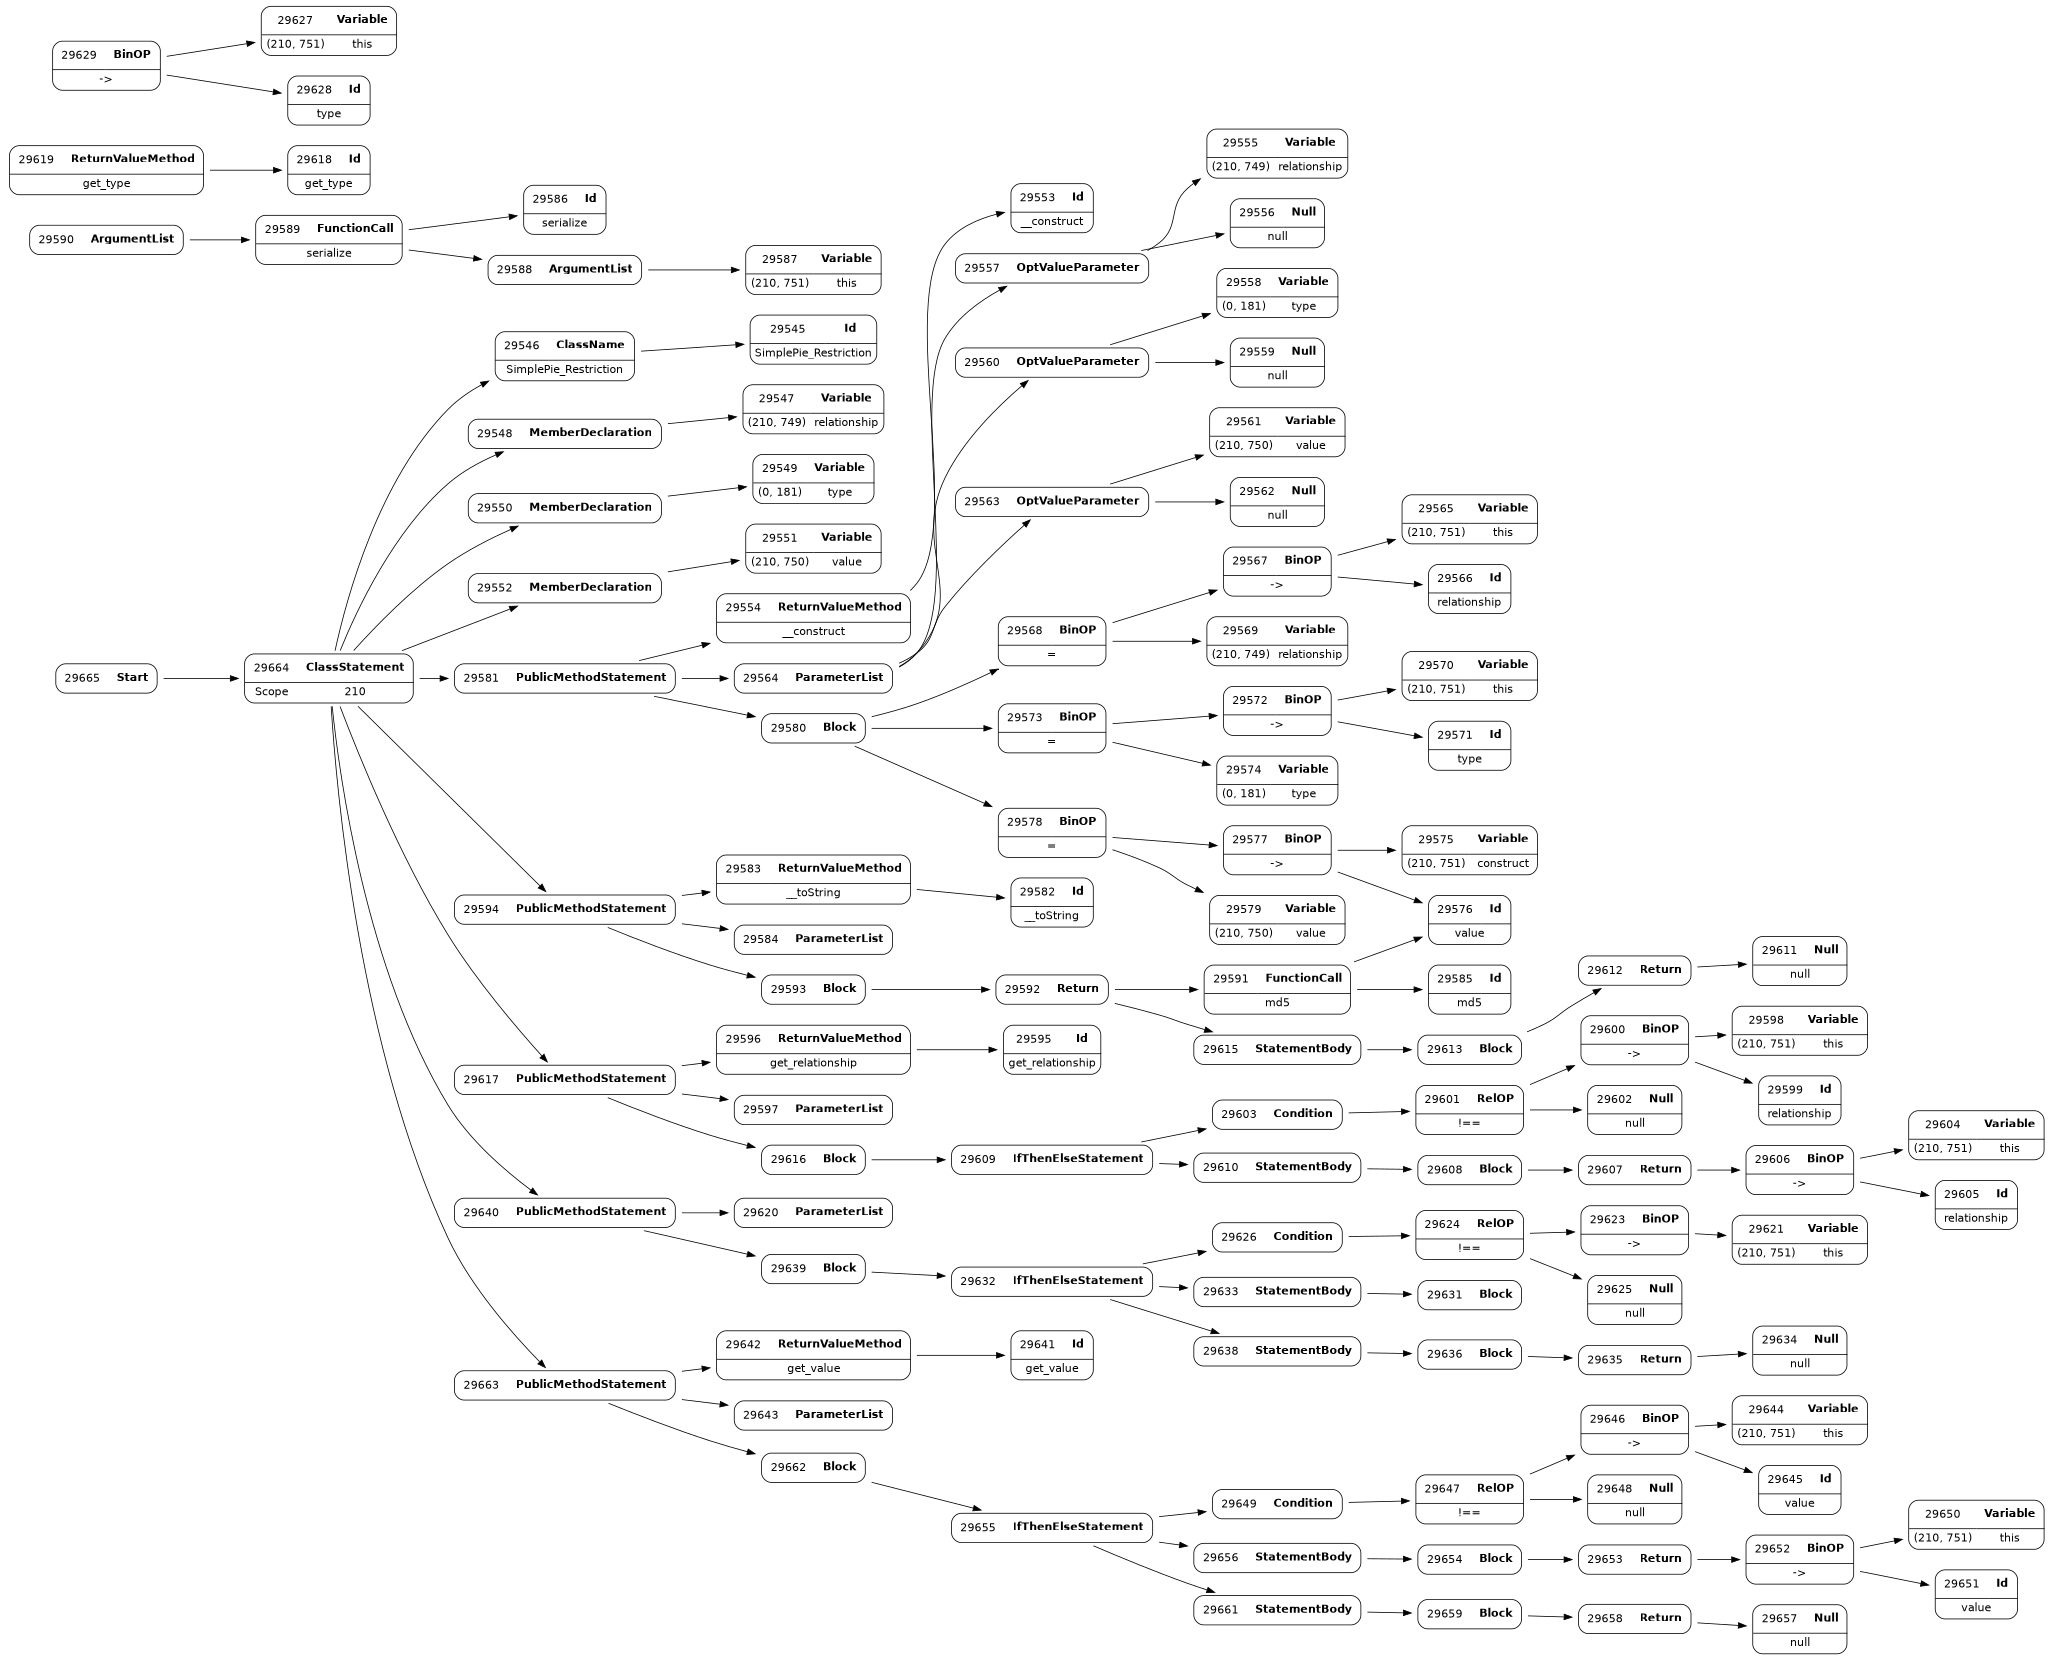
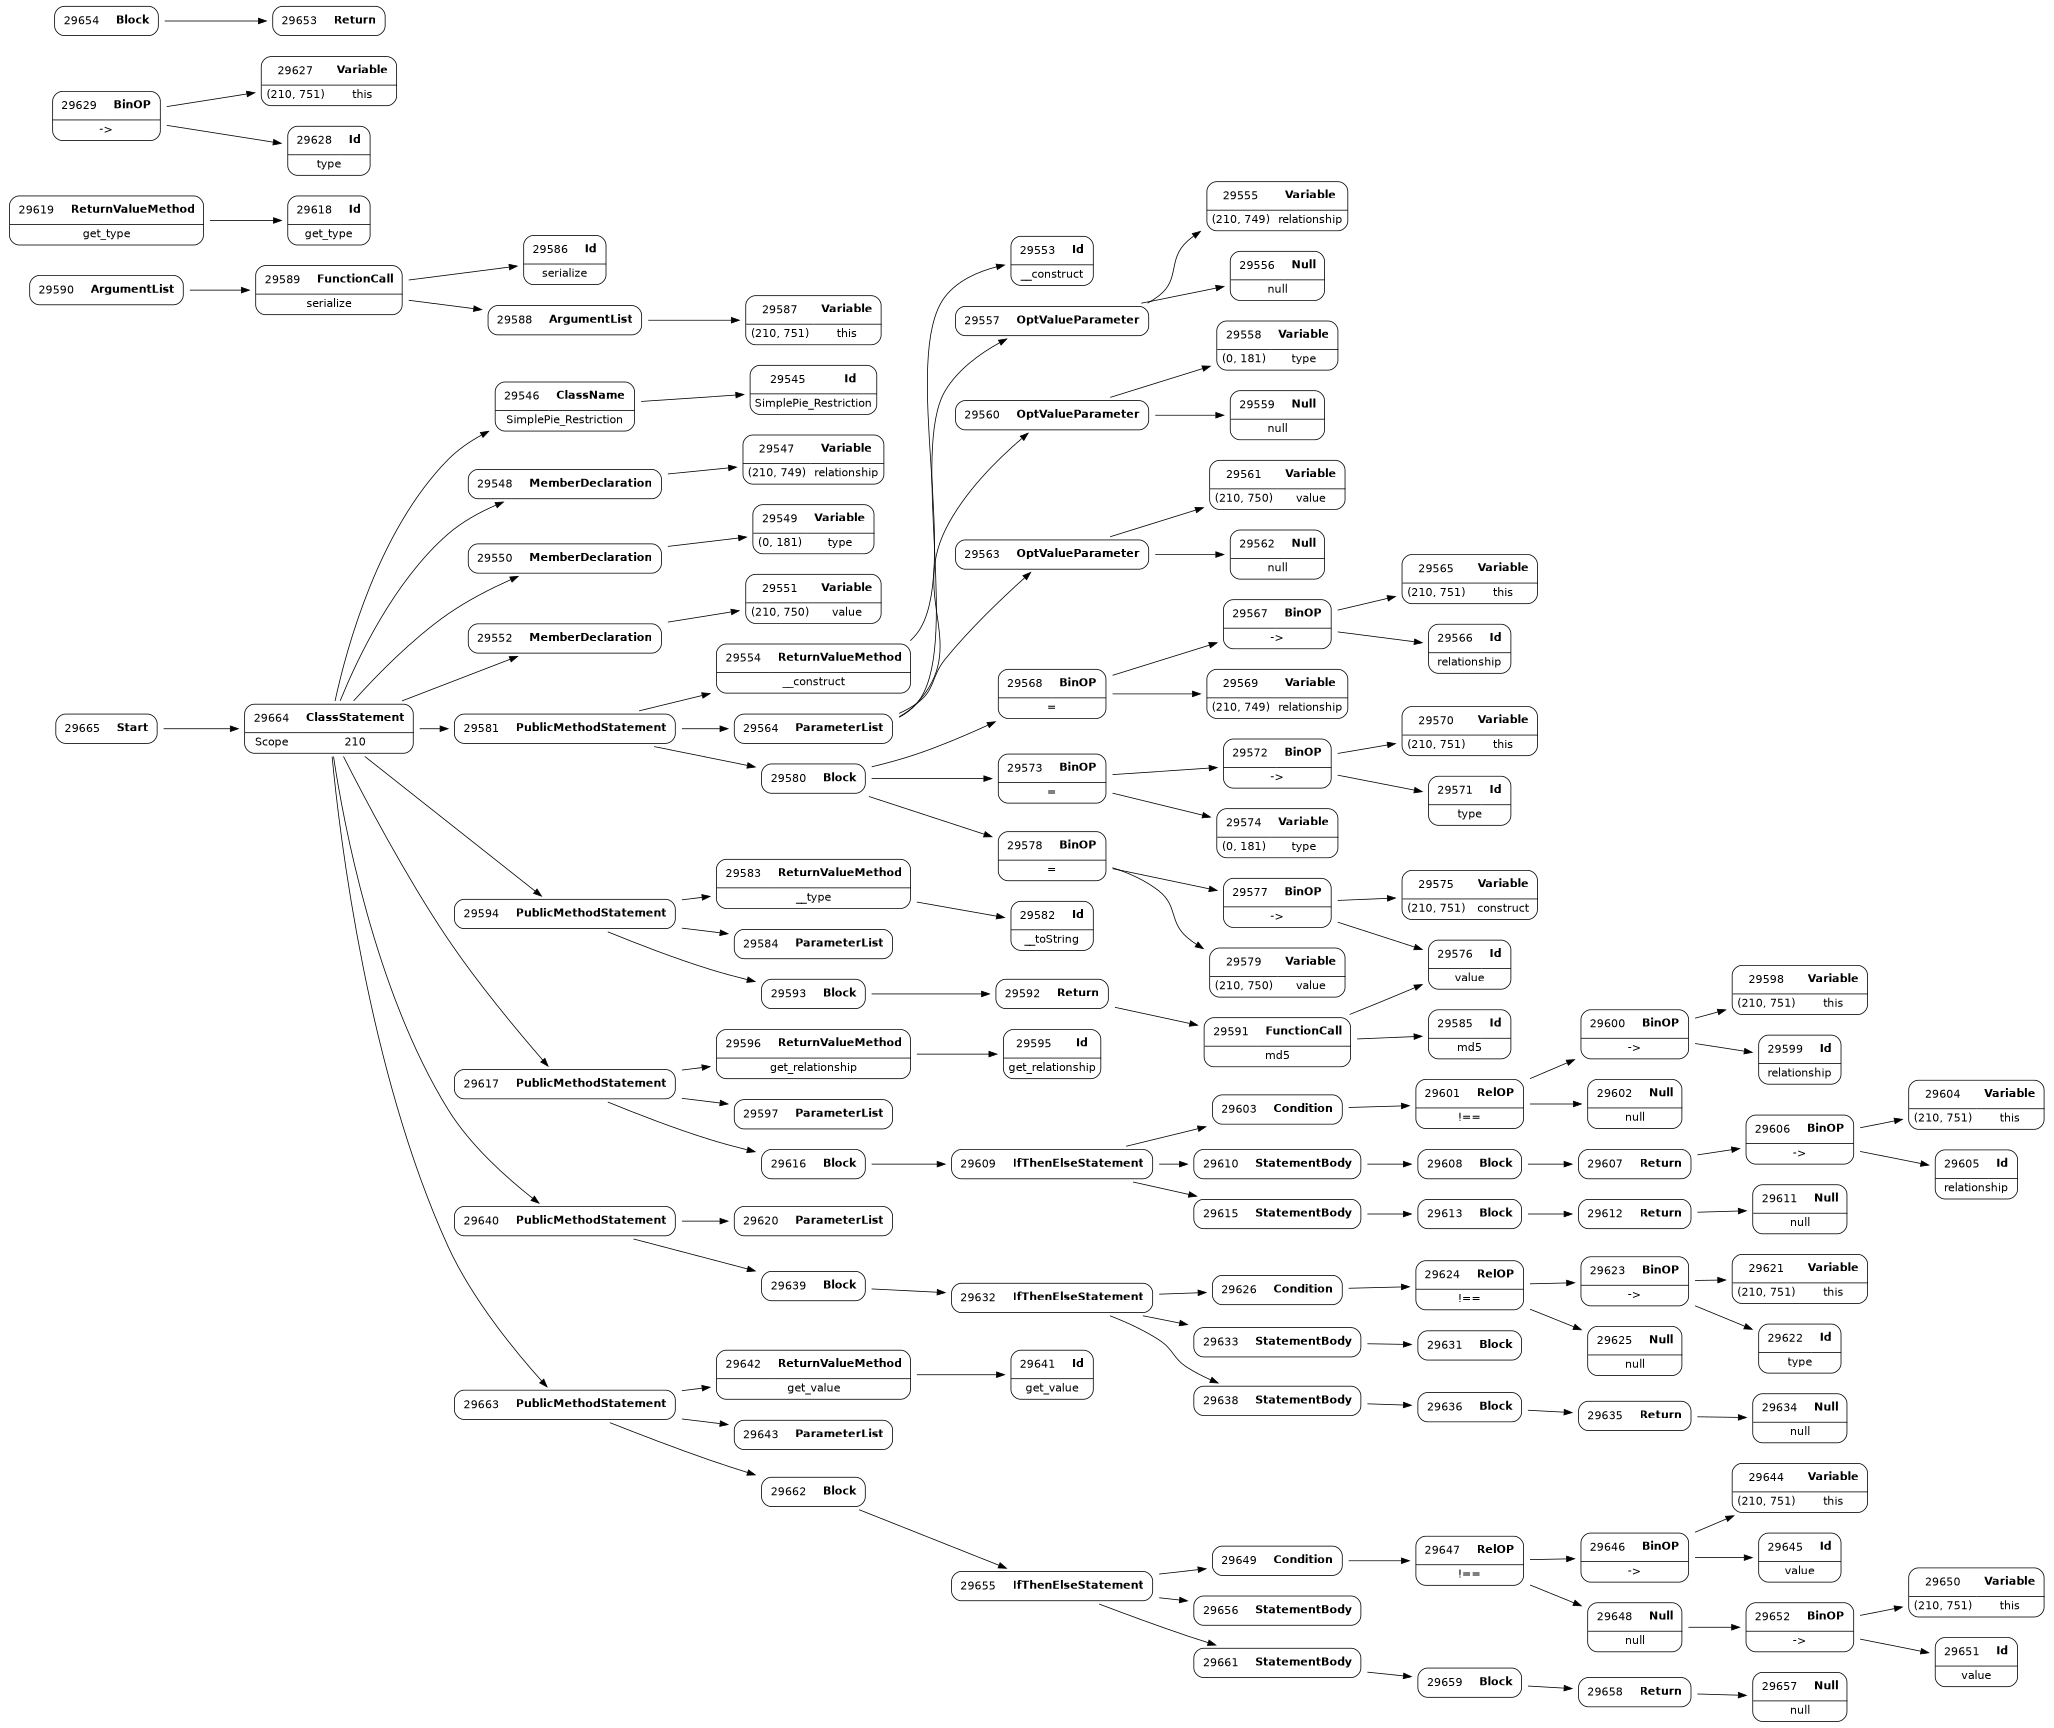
node "29583": text "__toString" -> "__type"
edge "29592" -> "29615": now "29609" -> "29615"
node "29622": added
edge "29656" -> "29654": removed
edge "29653" -> "29652": now "29648" -> "29652"
